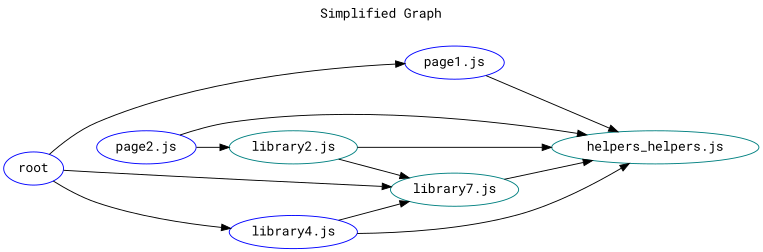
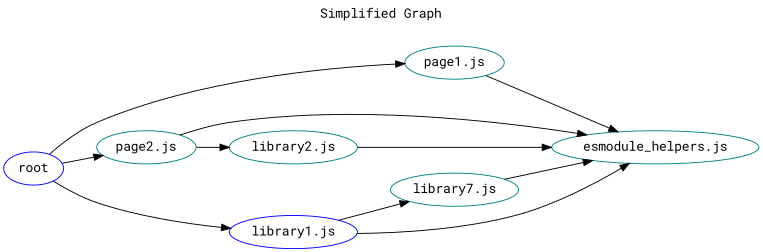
node "page1.js": color blue -> teal
node "page2.js": color blue -> teal
node "helpers_helpers.js": label "helpers_helpers.js" -> "esmodule_helpers.js"
edge "library2.js" -> "library7.js": removed
edge "root" -> "library7.js": now "root" -> "page2.js"
node "library4.js": label "library4.js" -> "library1.js"
